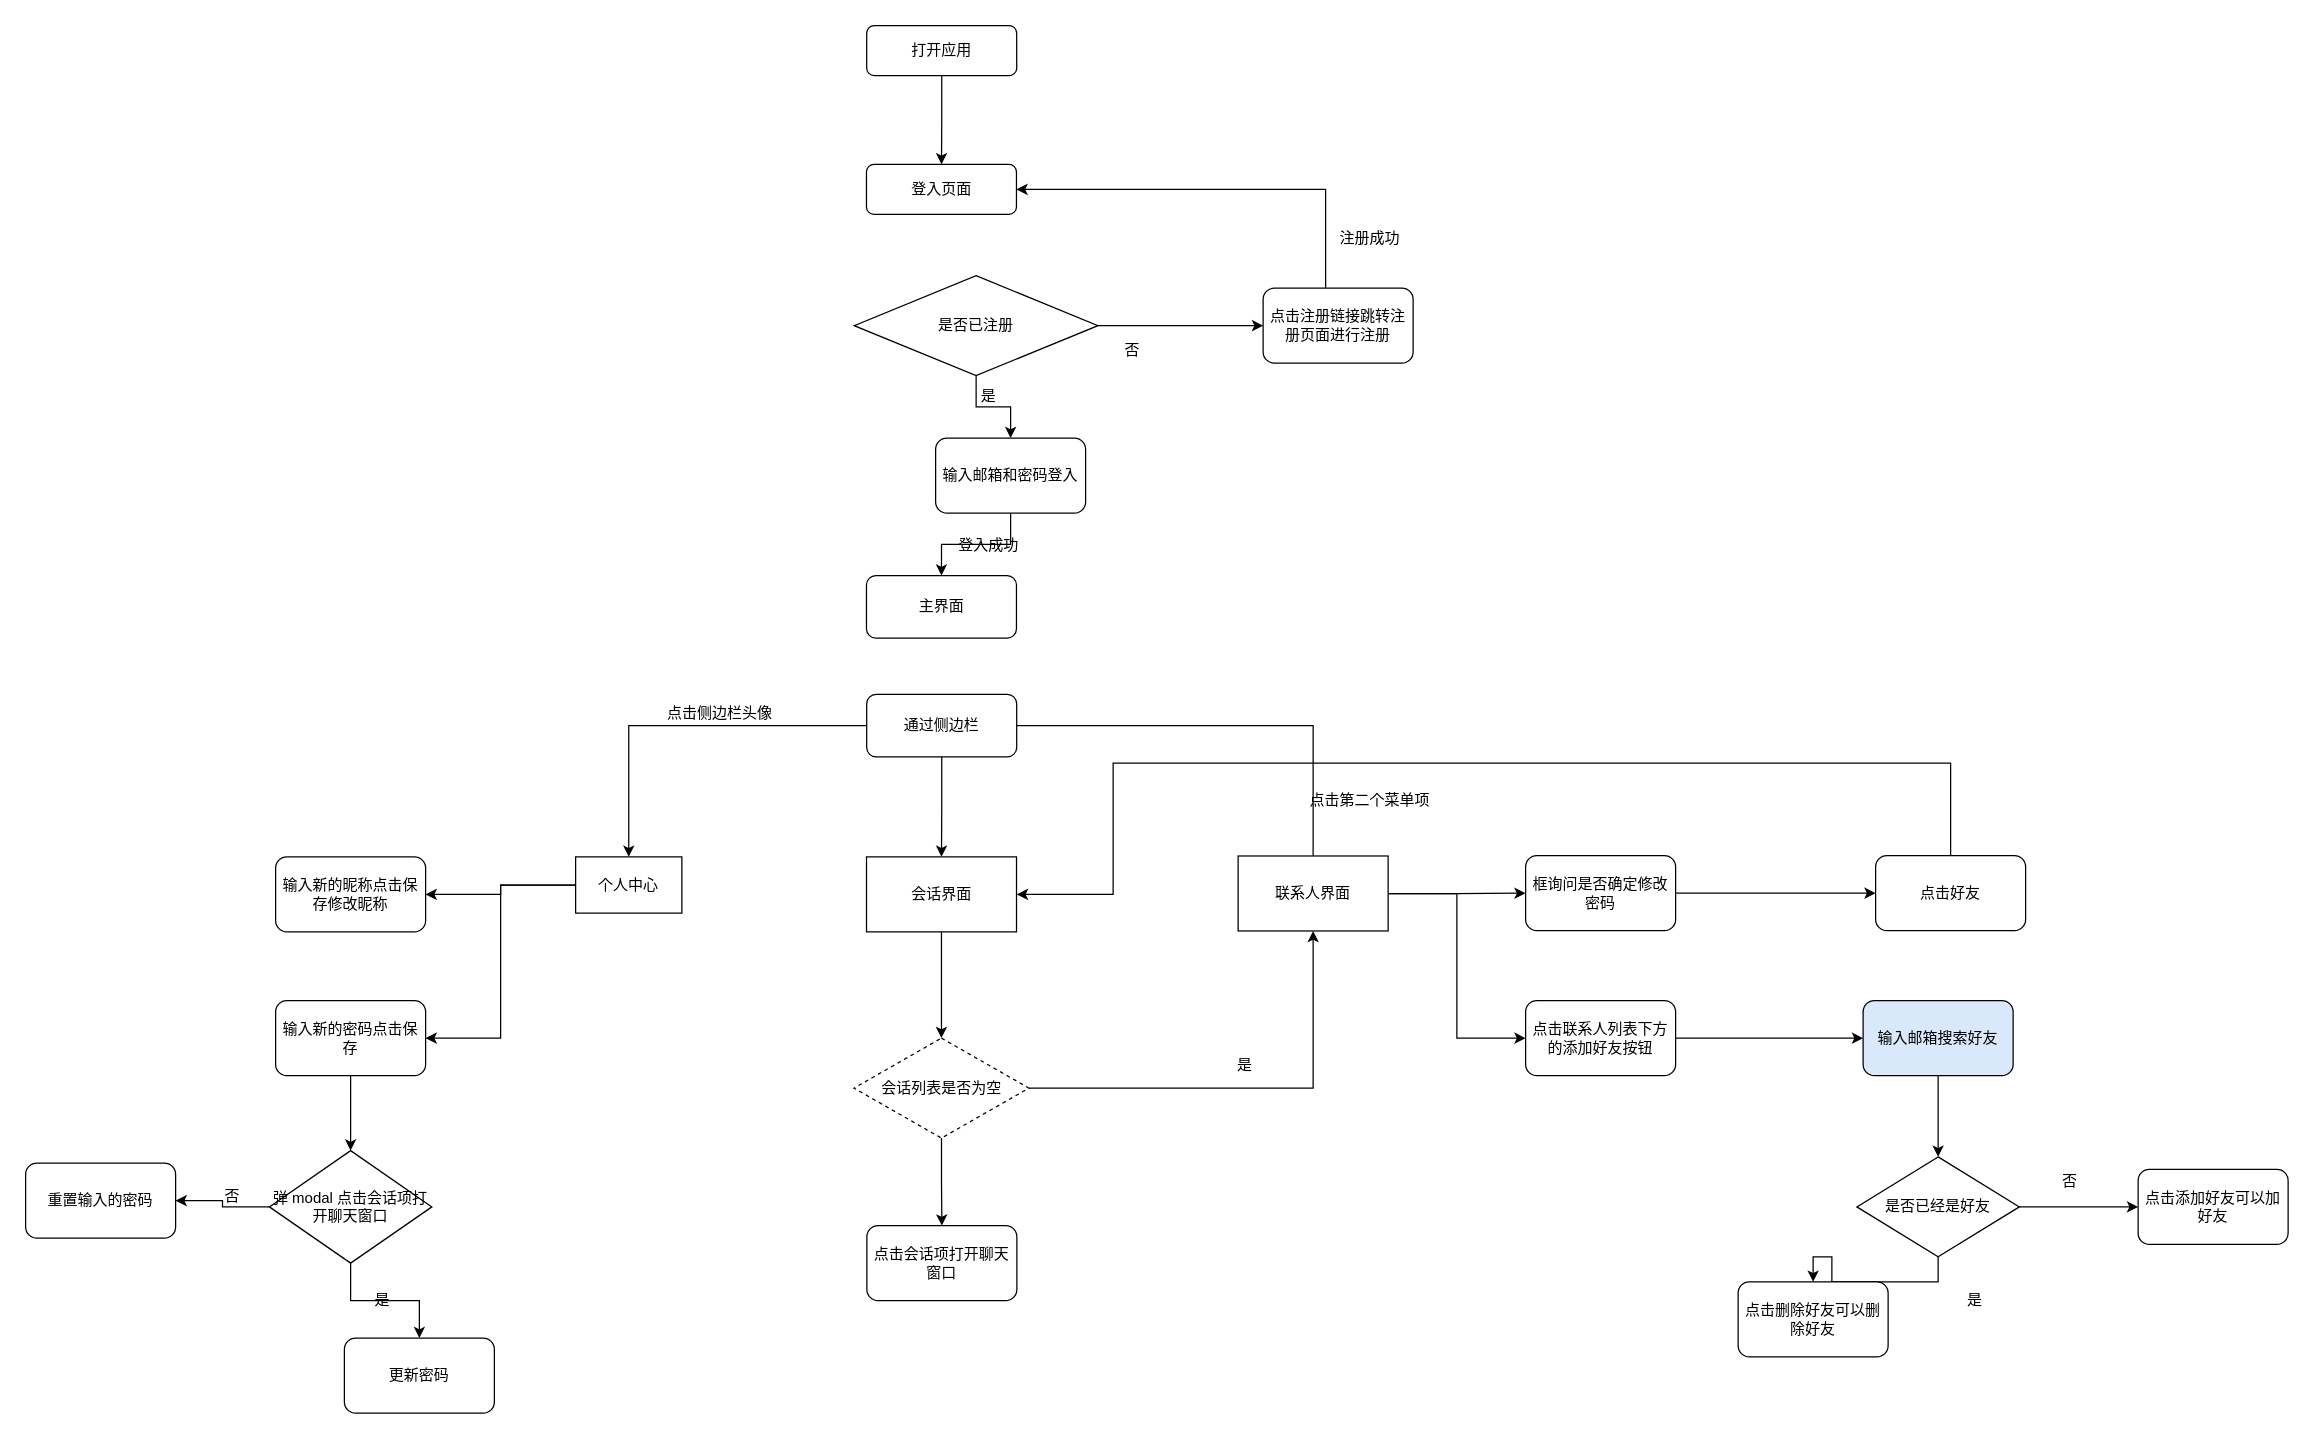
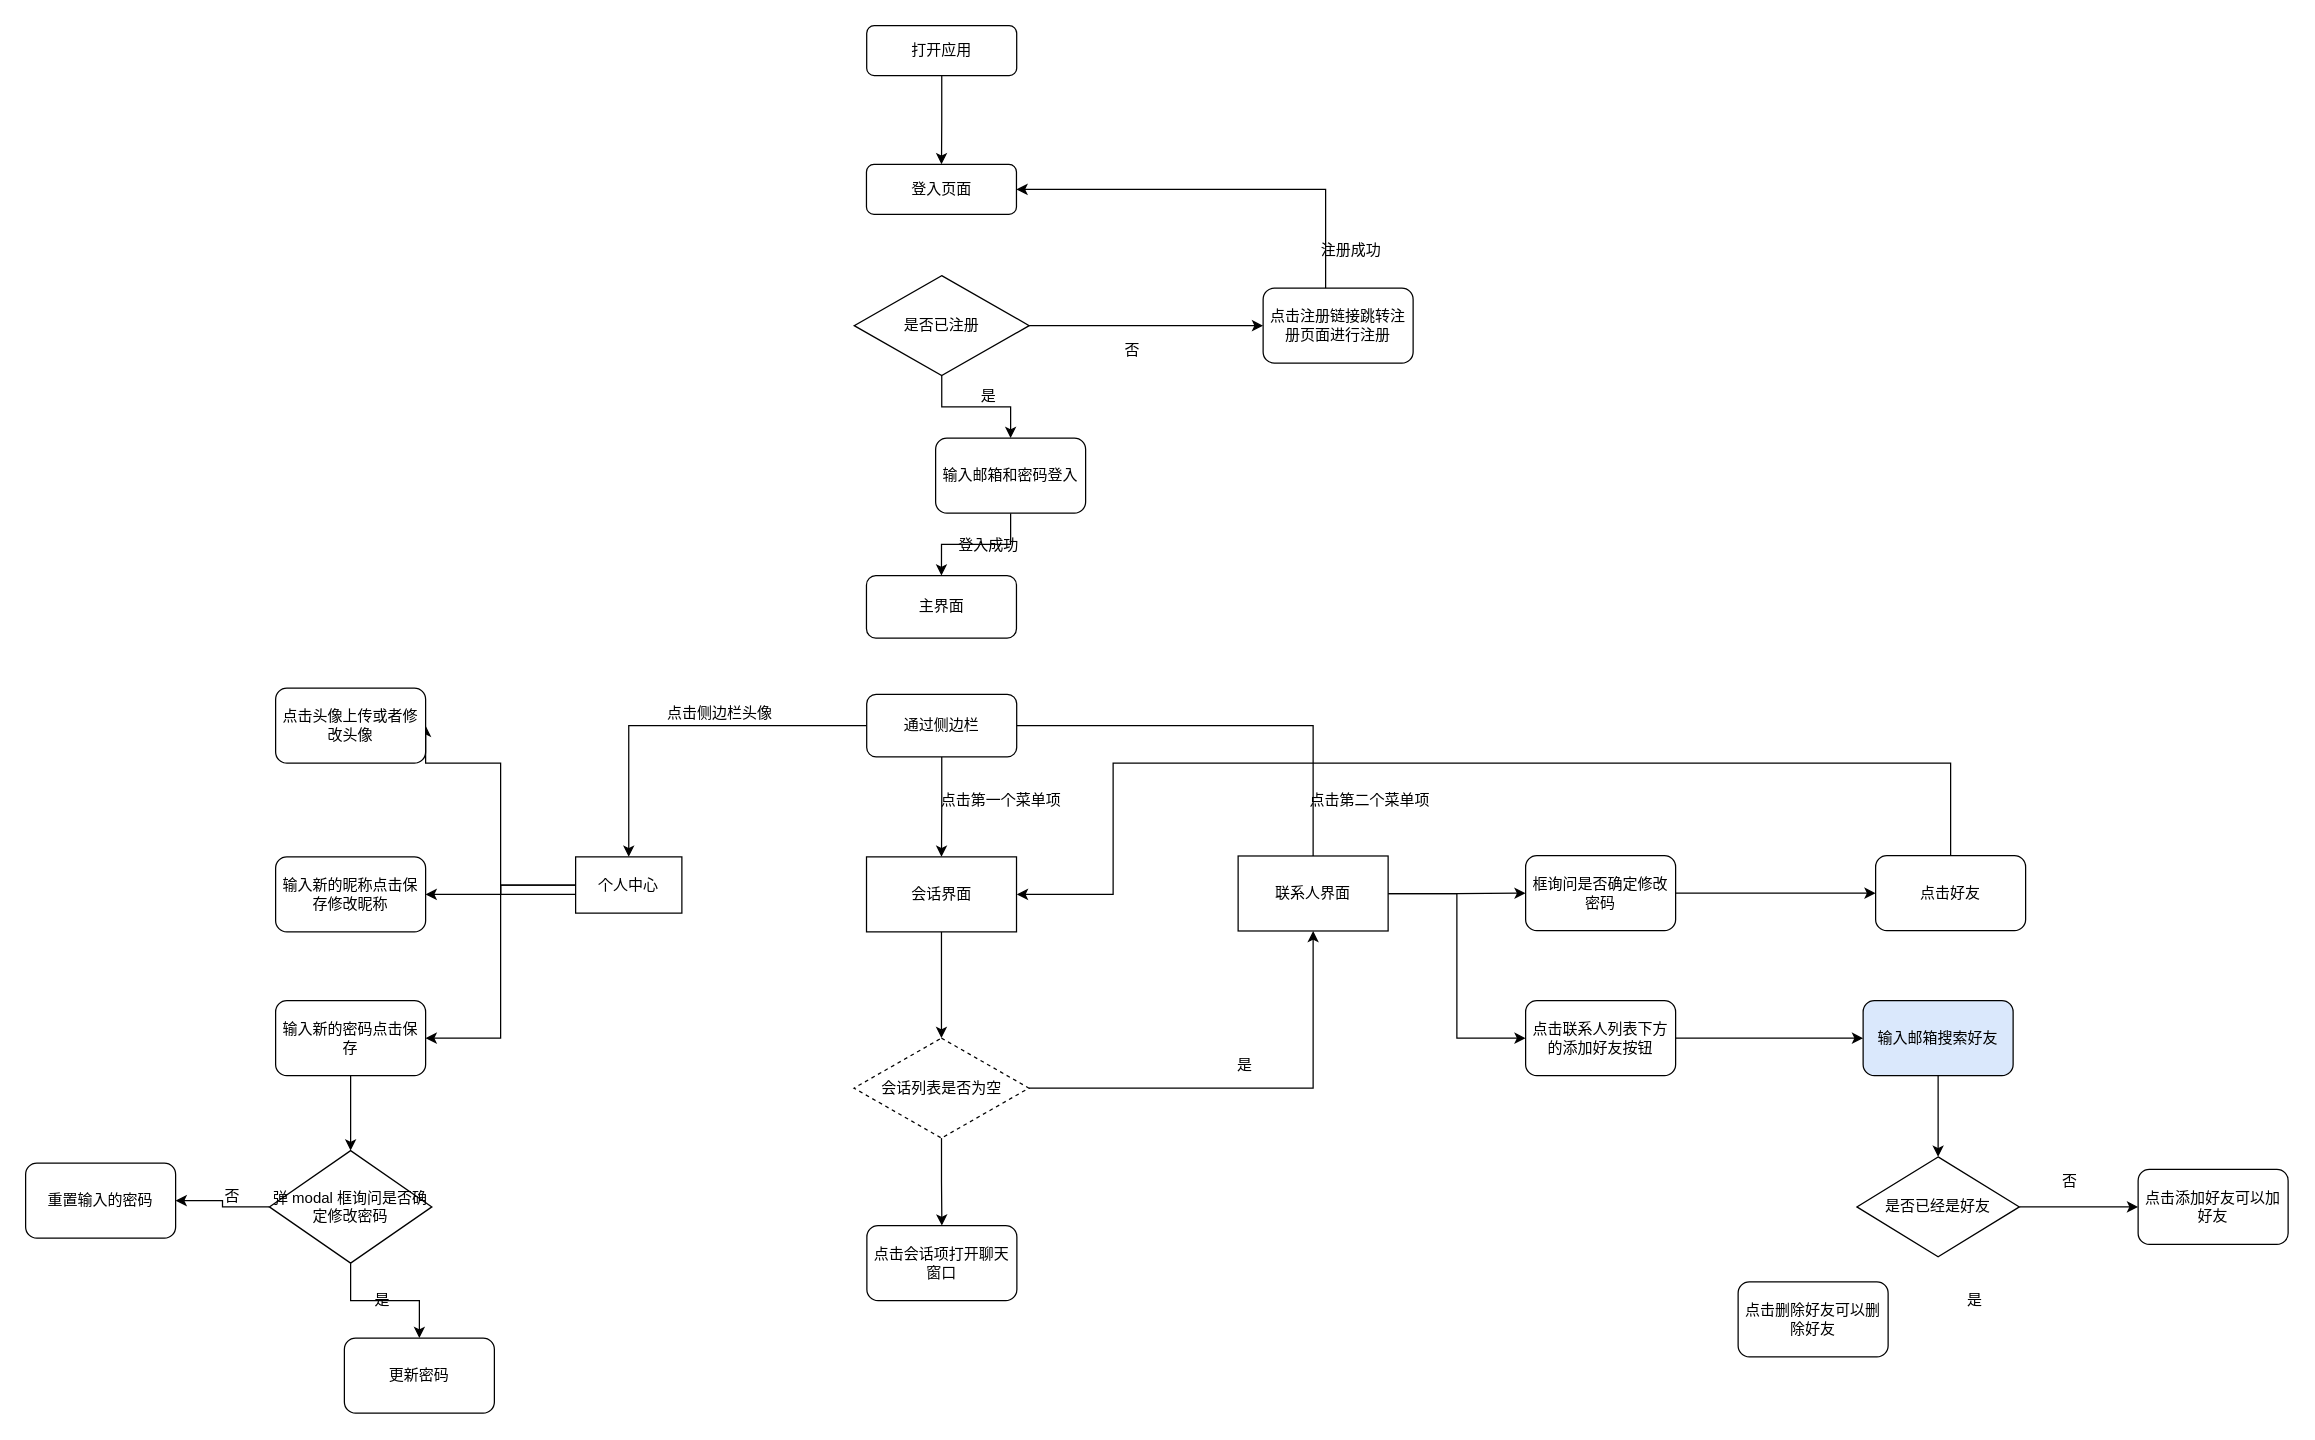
node "注册成功": moved (1369, 238) -> (1351, 251)
node "是否已注册": size 244x100 -> 175x100
node "点击头像上传或者修改头像": added
edge "个人中心" -> "点击头像上传或者修改头像": added
node "点击第一个菜单项": added
node "弹 modal 点击会话项打开聊天窗口": label "弹 modal 点击会话项打开聊天窗口" -> "弹 modal 框询问是否确定修改密码"
edge "是否已经是好友" -> "点击删除好友可以删除好友": removed
